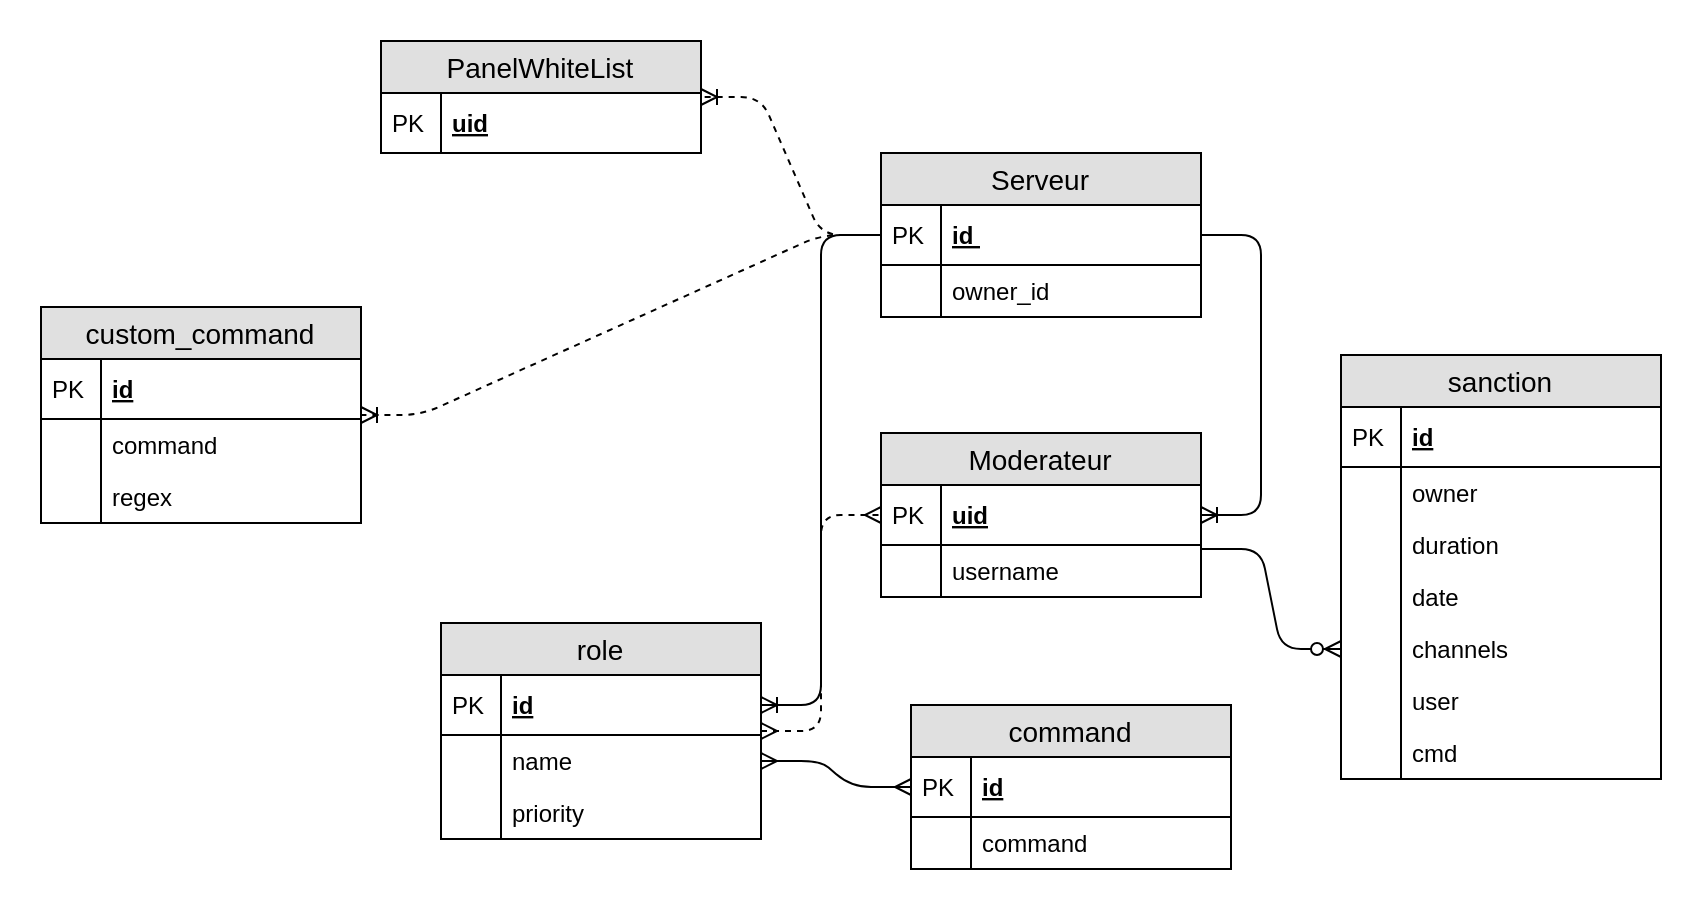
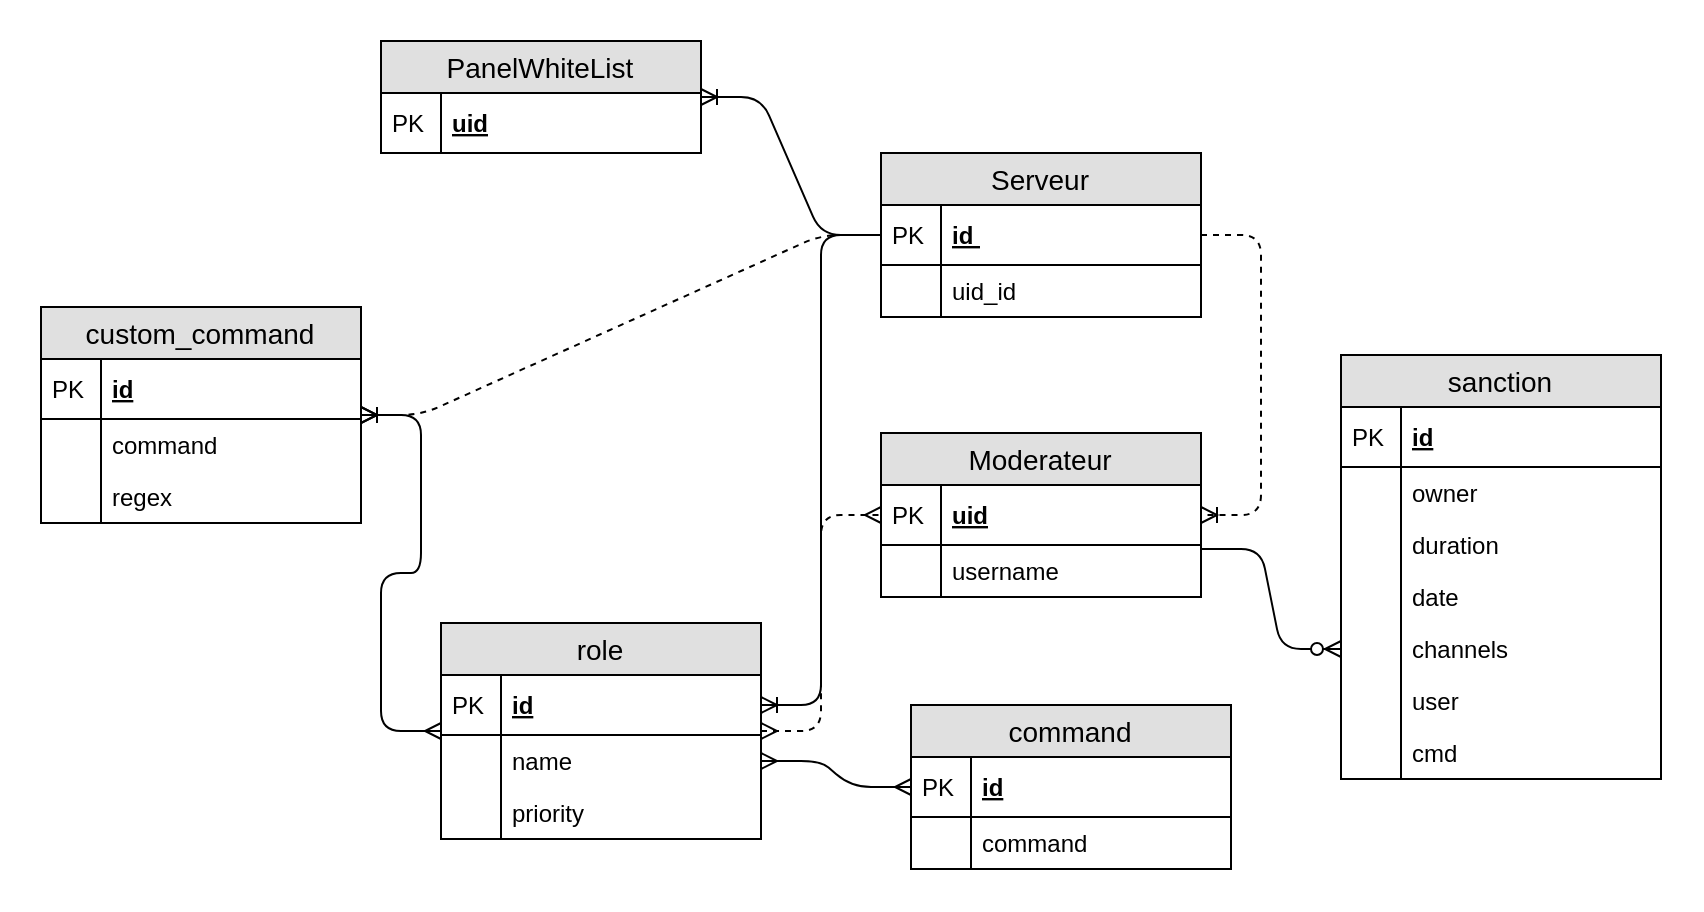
edge "Serveur" -> "PanelWhiteList": style dashed -> solid
node "owner_id": label "owner_id" -> "uid_id"
edge "Serveur" -> "Moderateur": style solid -> dashed
edge "custom_command" -- "role": added
